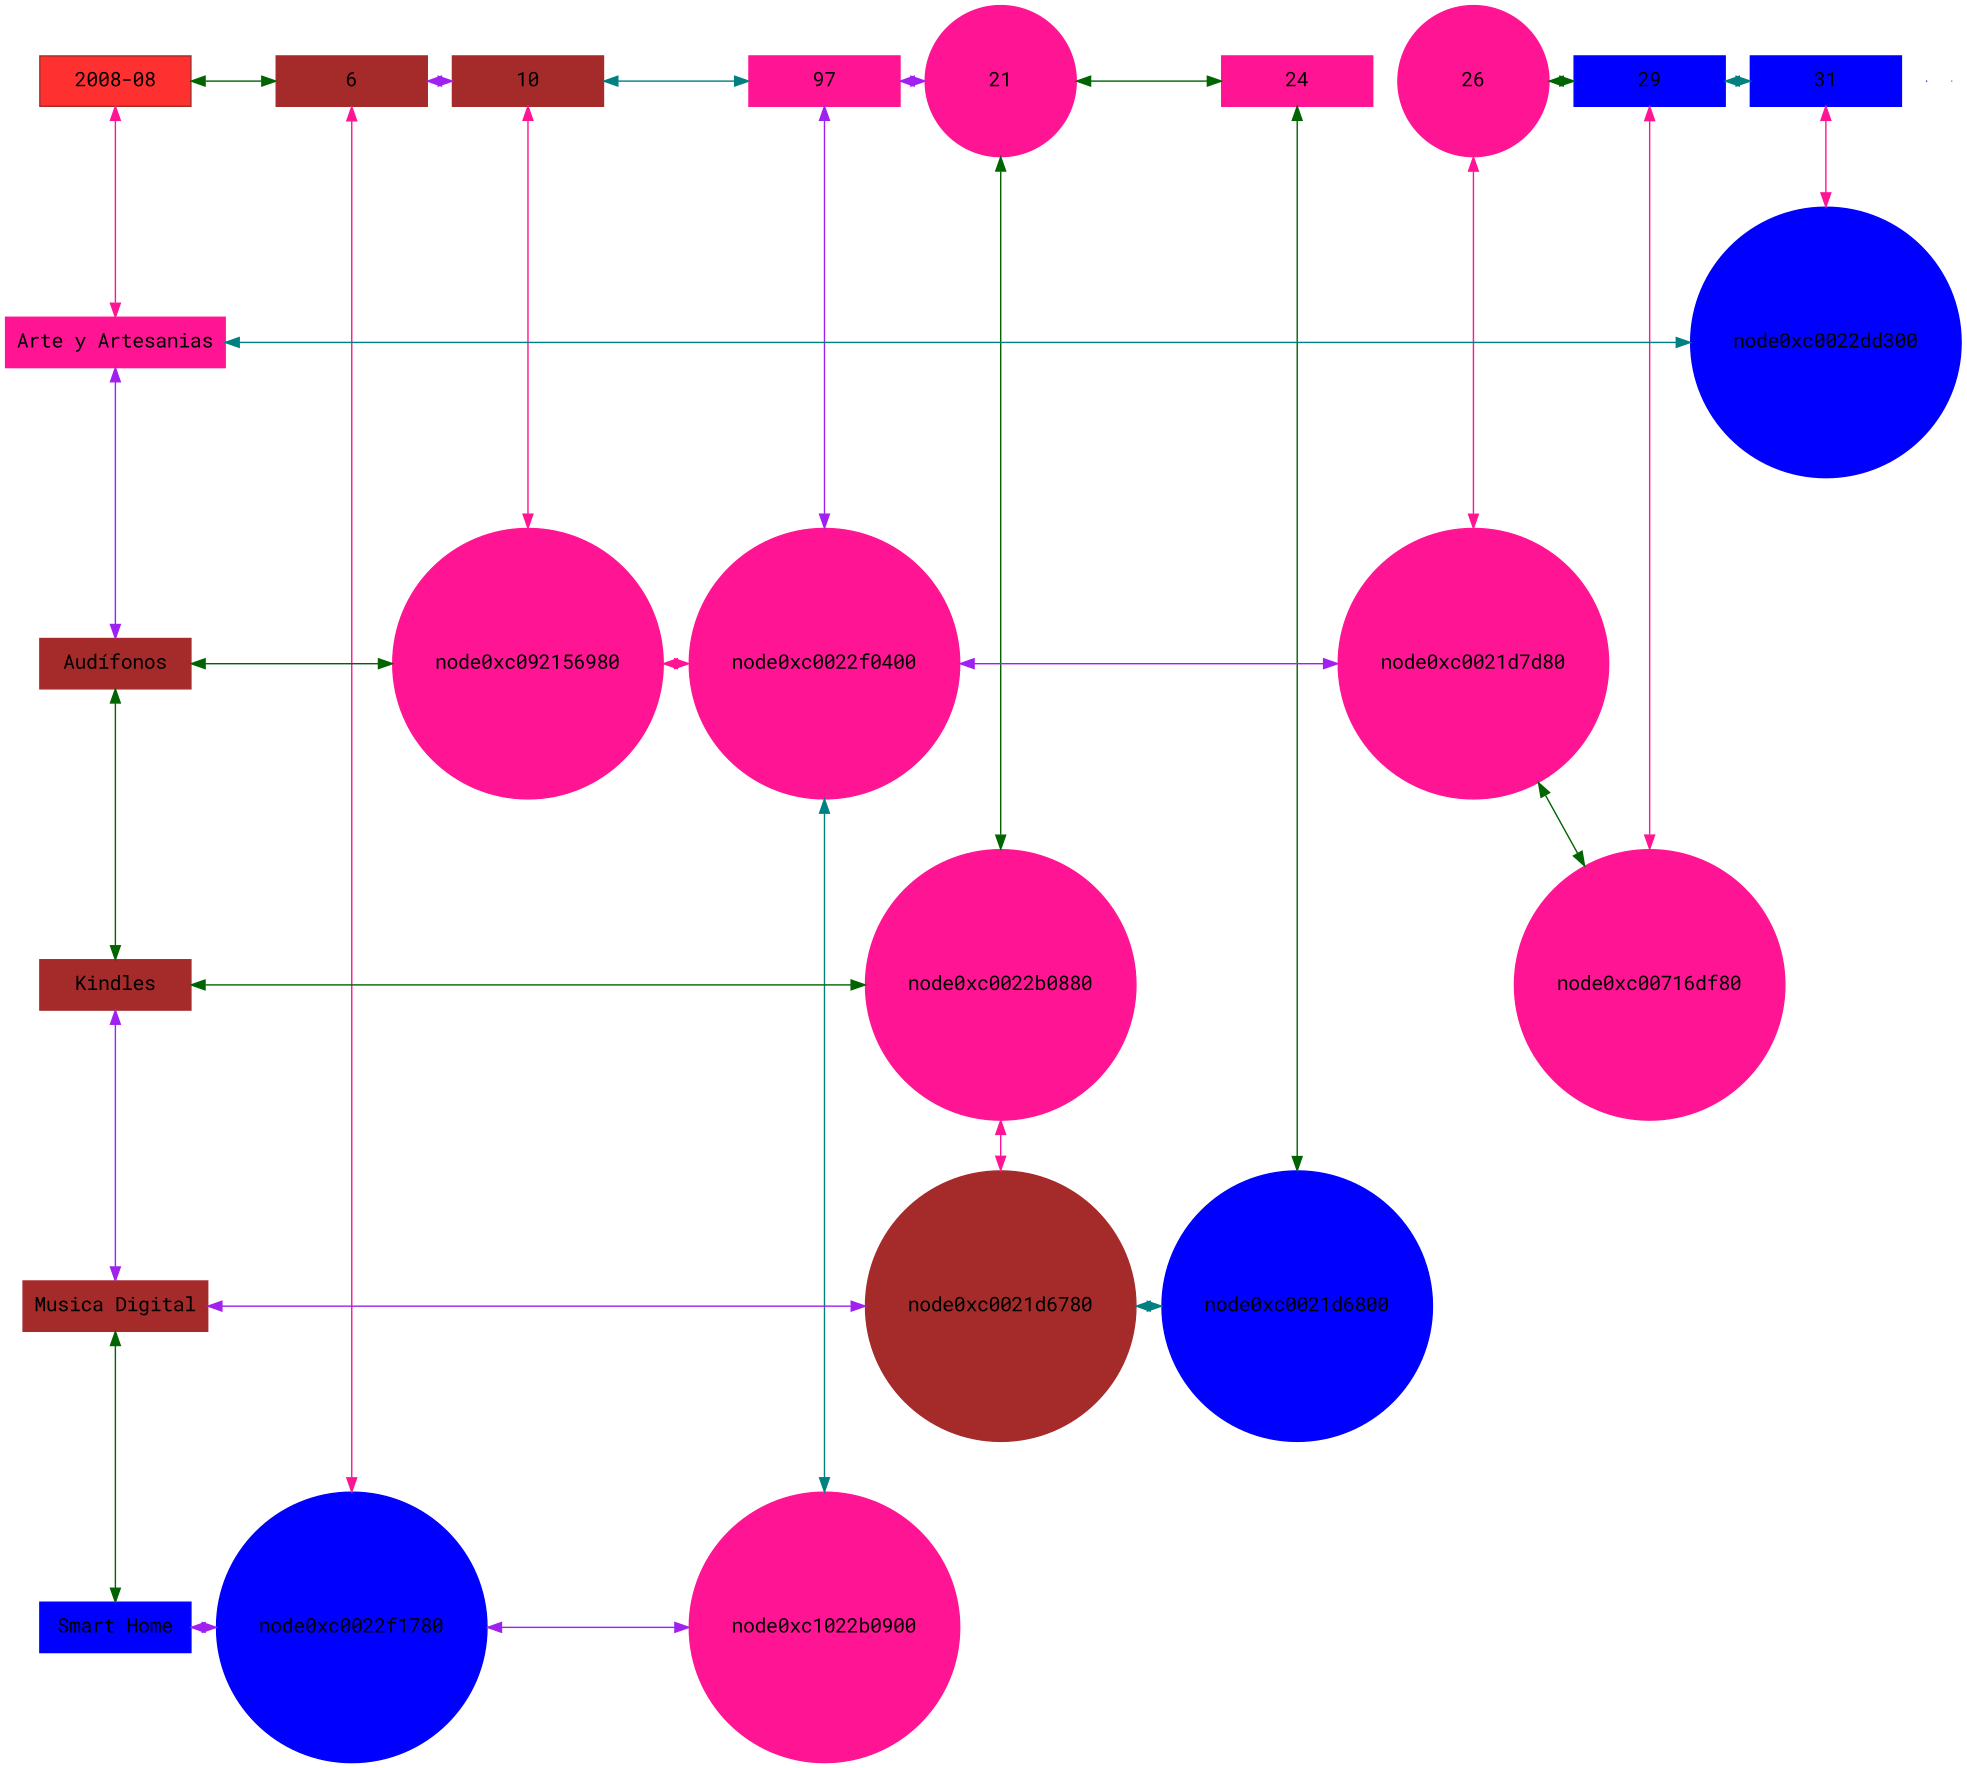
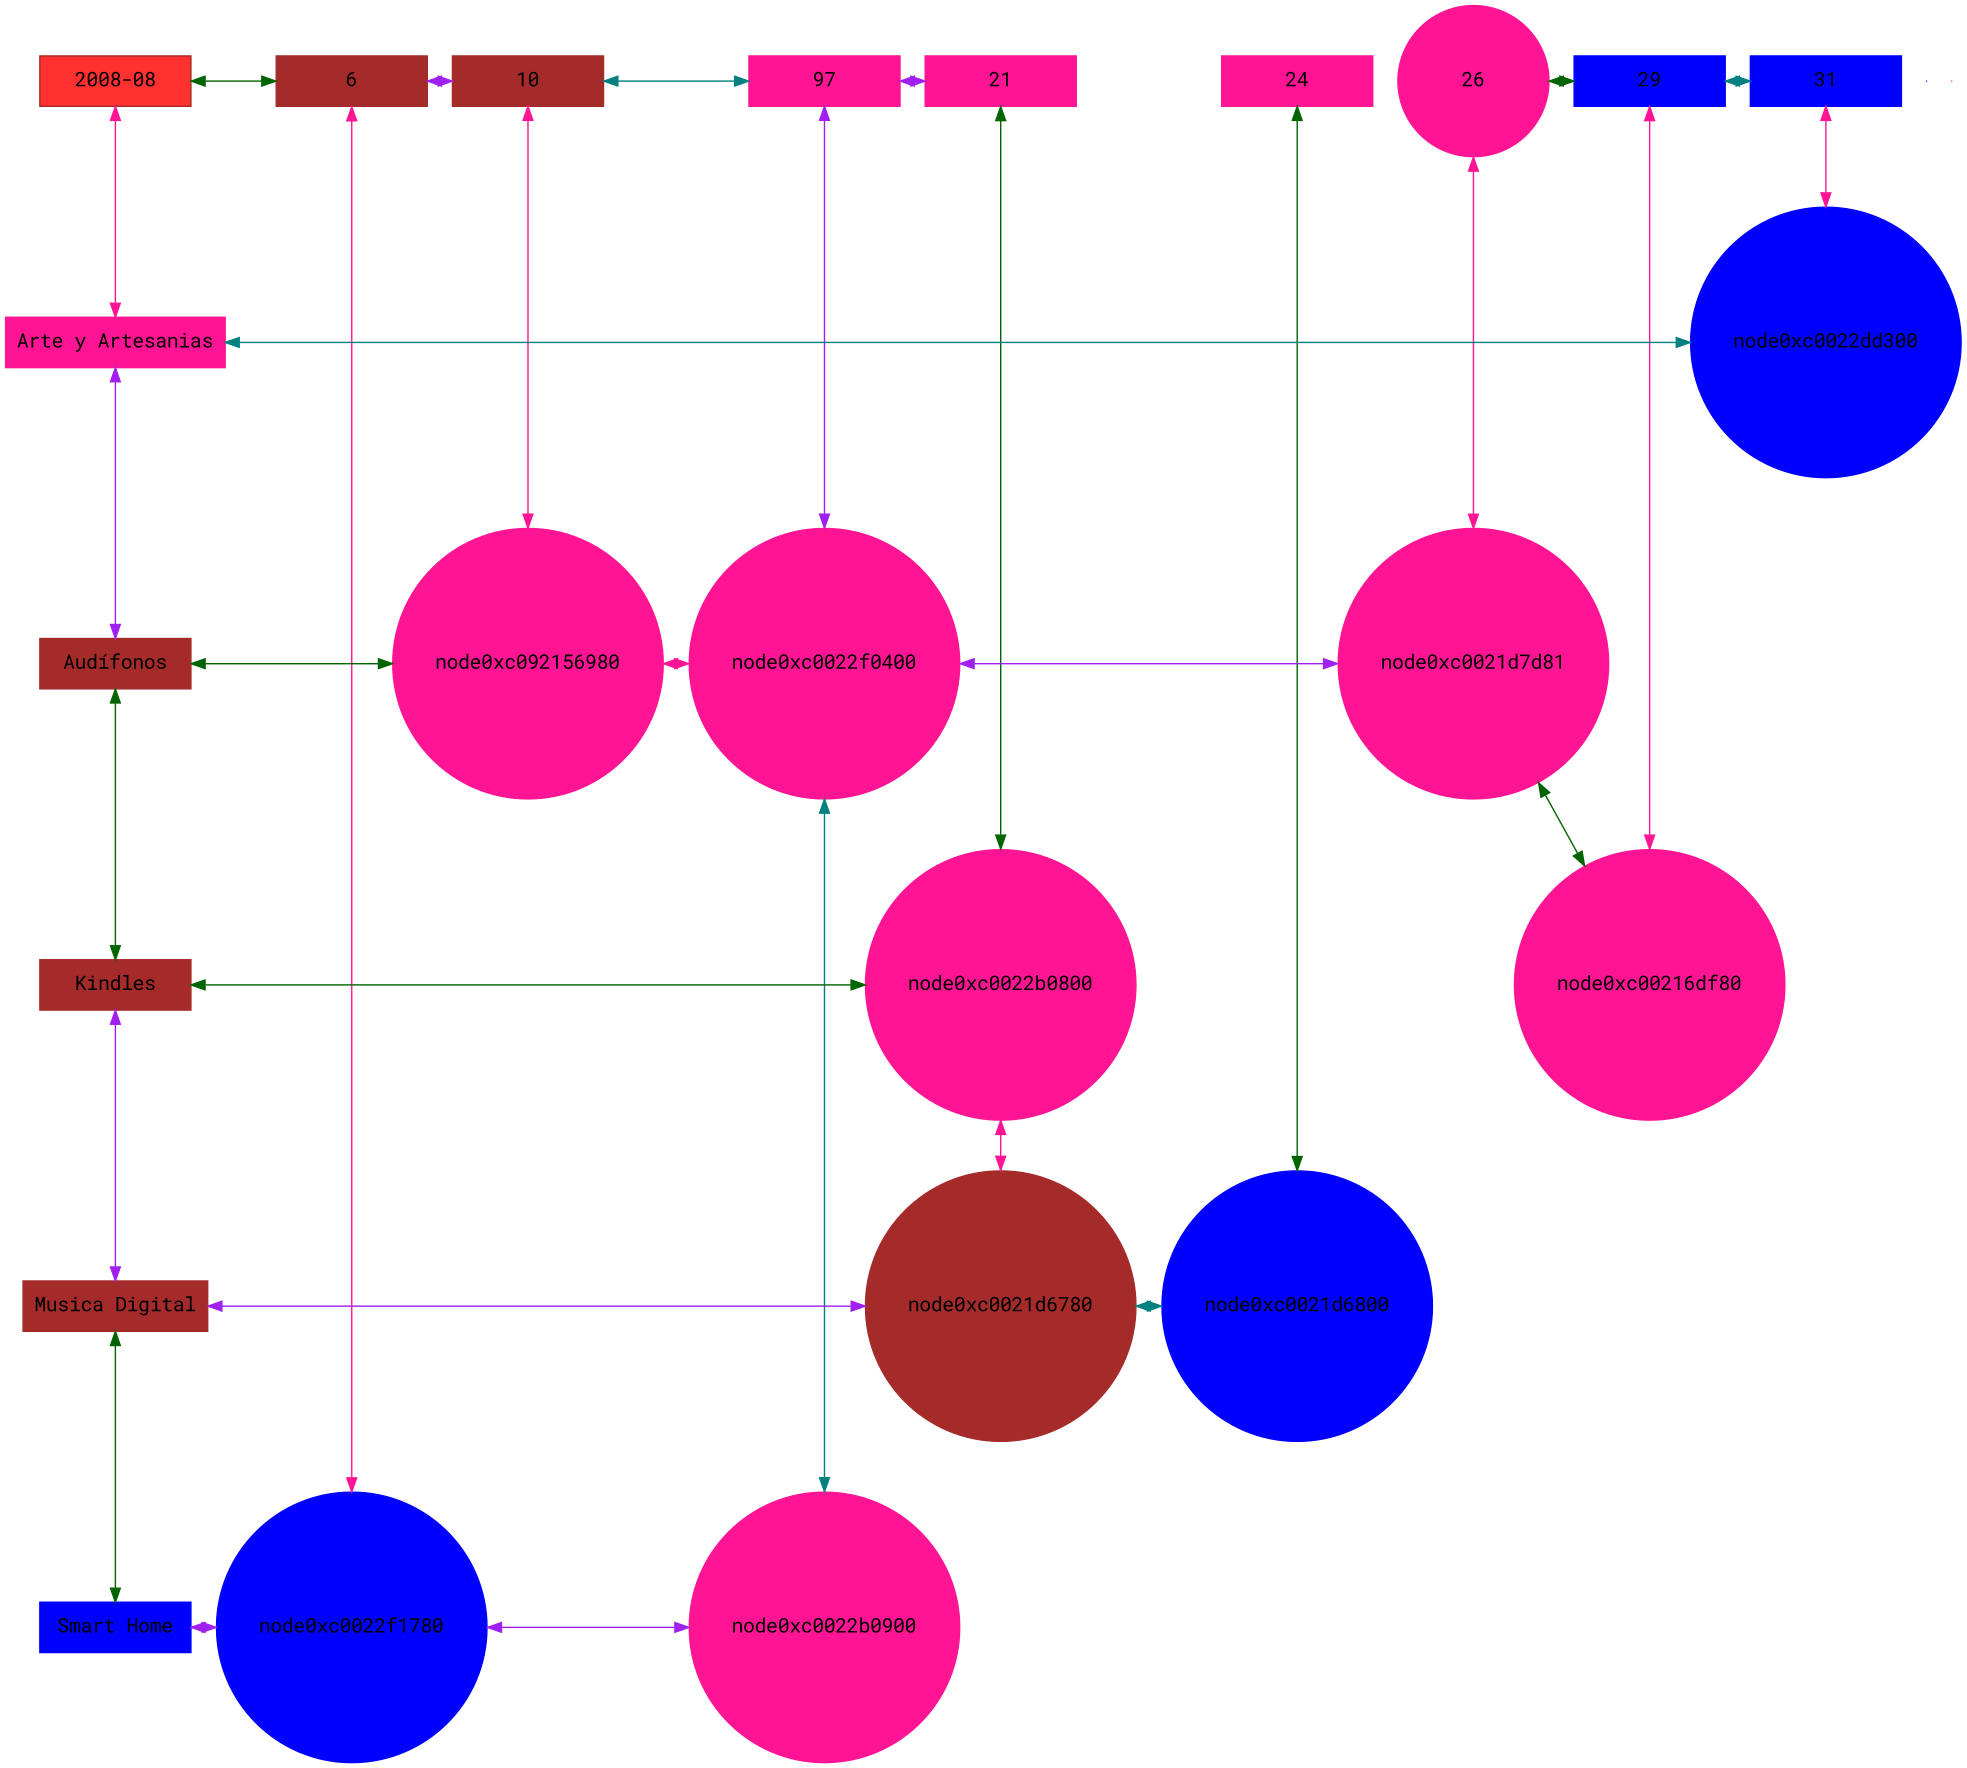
node "21": shape circle -> box
edge "21" -- "24": removed
node "node0xc0021d7d80": label "node0xc0021d7d80" -> "node0xc0021d7d81"
node "node0xc0022b0880": label "node0xc0022b0880" -> "node0xc0022b0800"
node "node0xc00716df80": label "node0xc00716df80" -> "node0xc00216df80"
node "node0xc1022b0900": label "node0xc1022b0900" -> "node0xc0022b0900"
